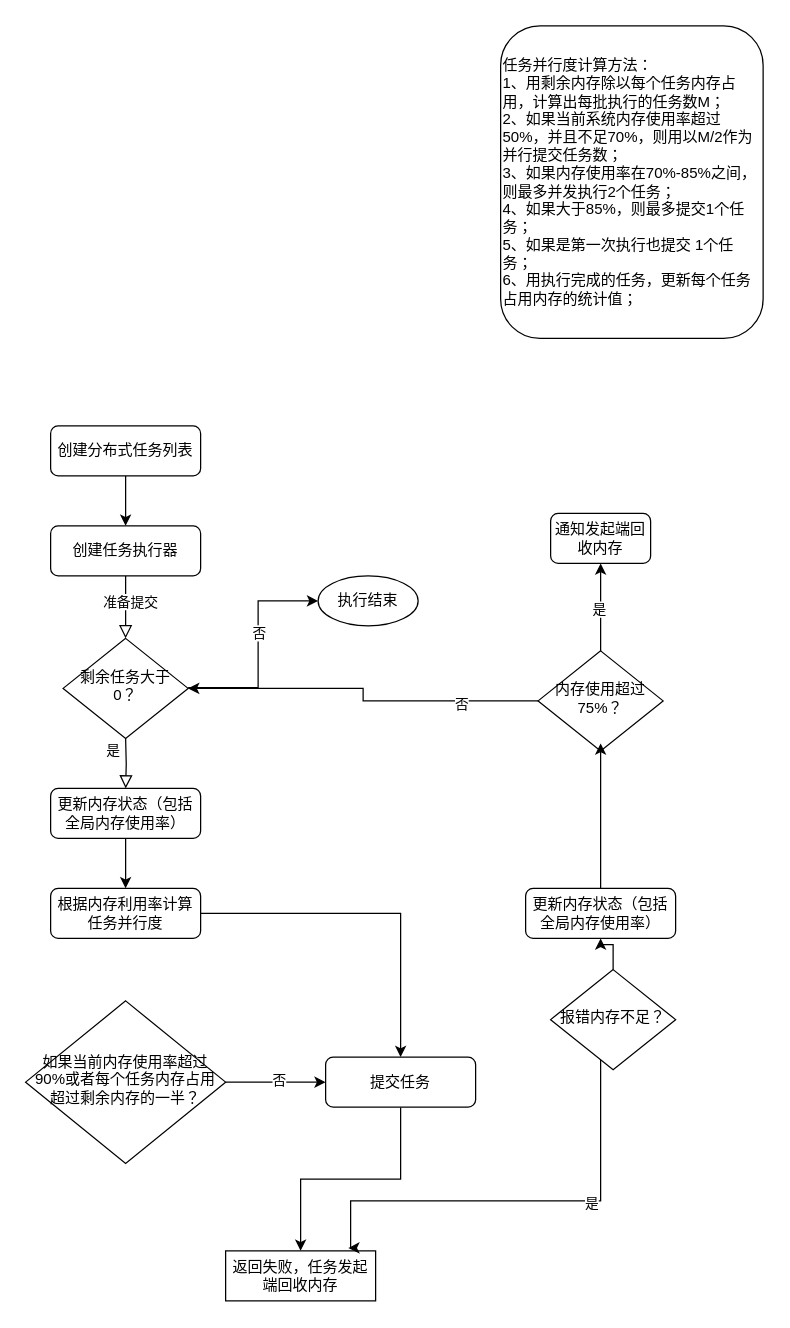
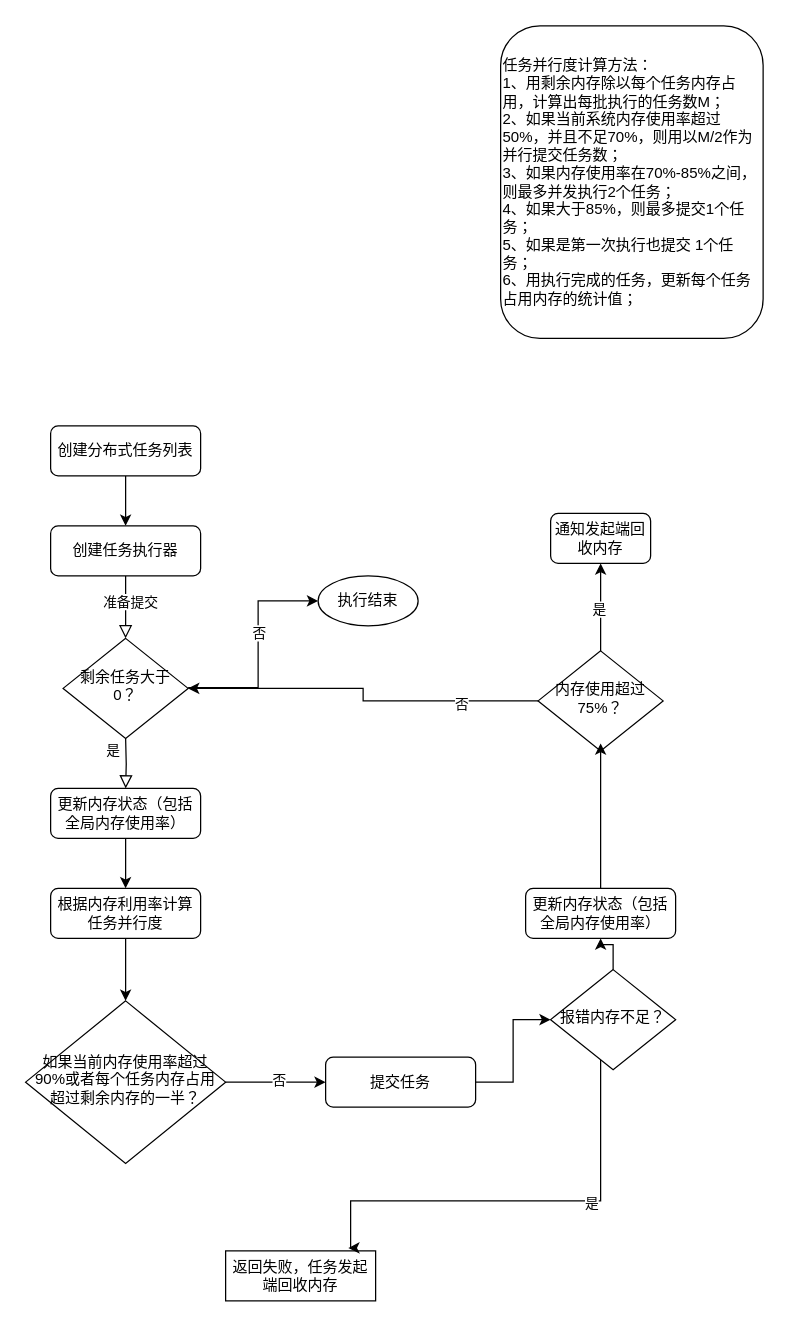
edge "根据内存利用率计算任务并行度" -> "提交任务": now "根据内存利用率计算任务并行度" -> "如果当前内存使用率超过90%或者每个任务内存占用超过剩余内存的一半？"
edge "提交任务" -> "返回失败，任务发起端回收内存": now "提交任务" -> "报错内存不足？"
